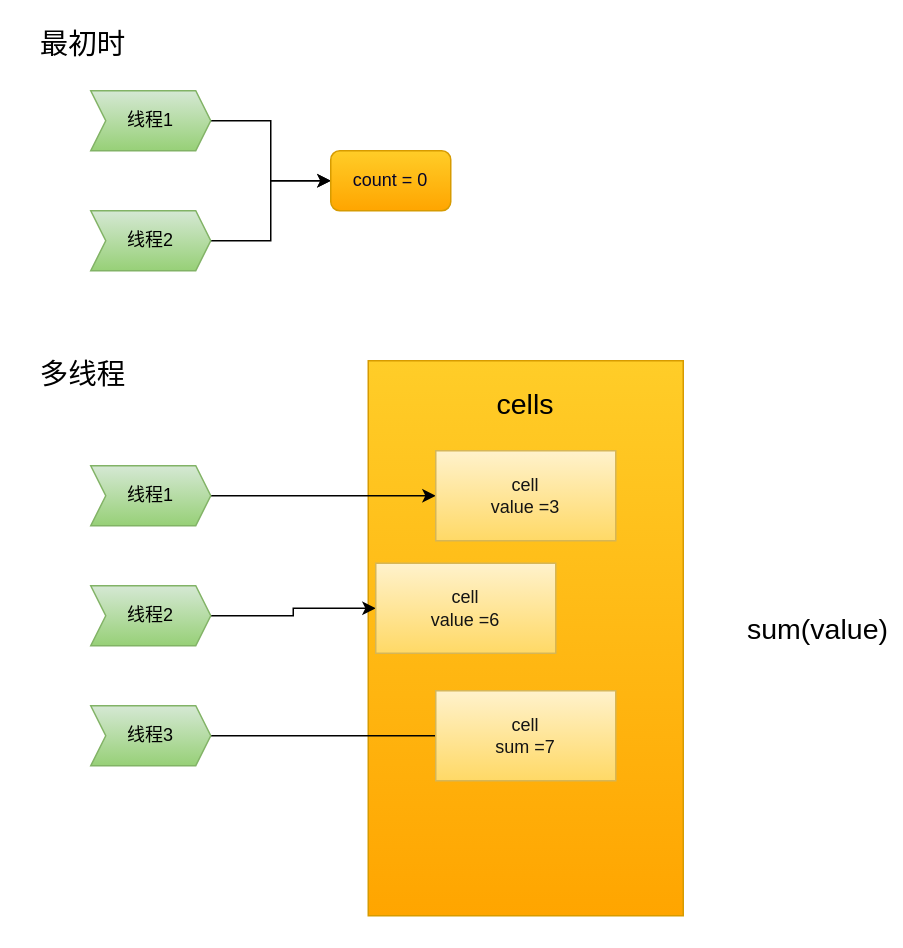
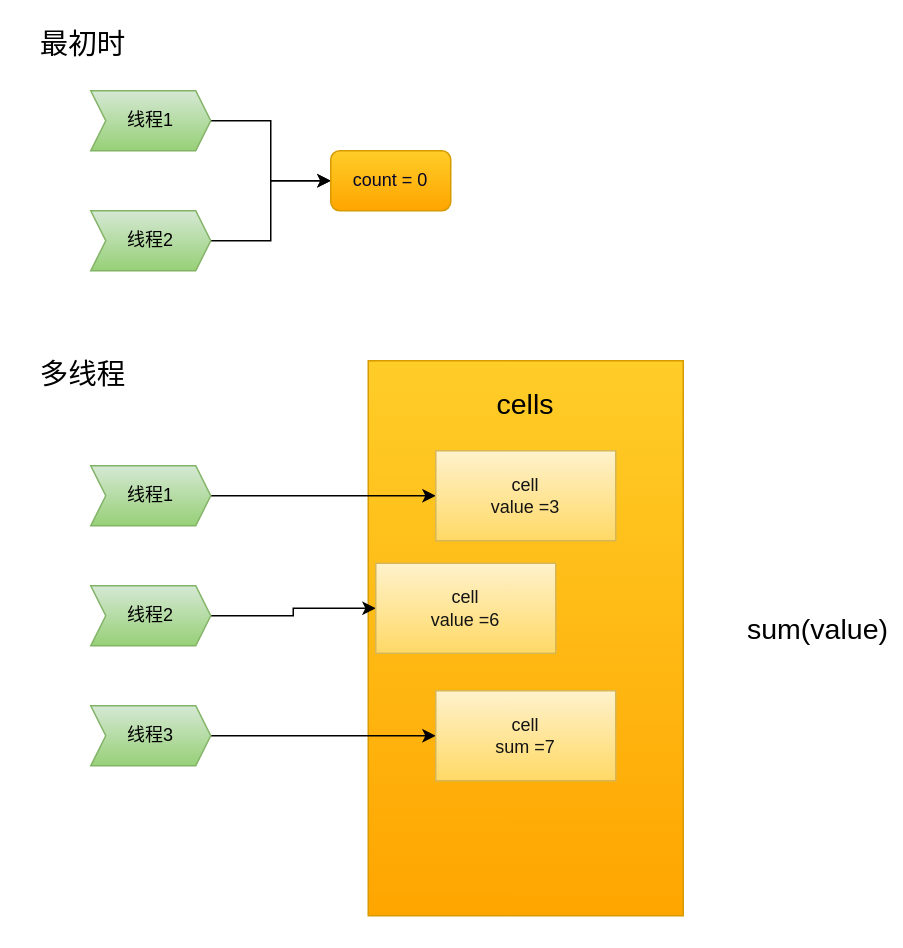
edge "线程3" -- "cell sum =7": arrowhead none -> classic
